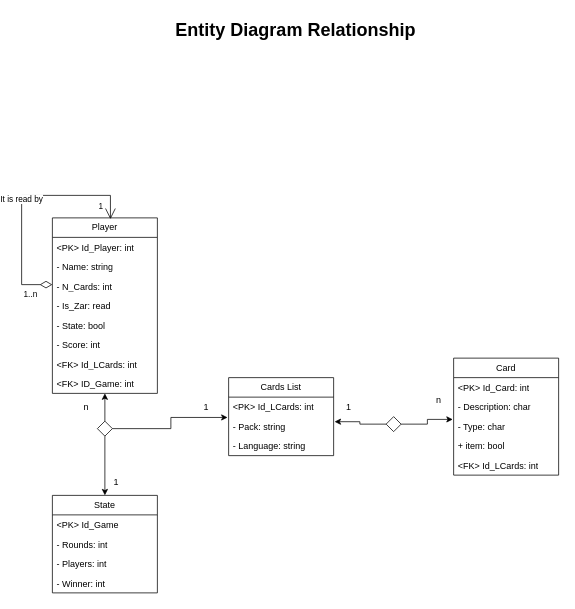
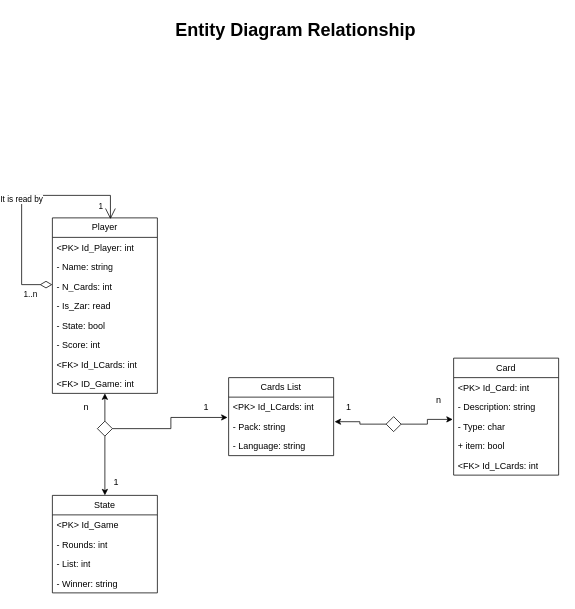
node "- Description: char": label "- Description: char" -> "- Description: string"
node "- Players: int": label "- Players: int" -> "- List: int"
node "- Winner: int": label "- Winner: int" -> "- Winner: string"
